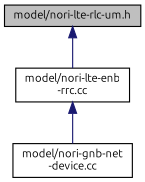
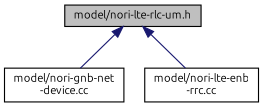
edge "model/nori-gnb-net -device.cc" -> "model/nori-lte-enb -rrc.cc": now "model/nori-gnb-net -device.cc" -> "model/nori-lte-rlc-um.h"
